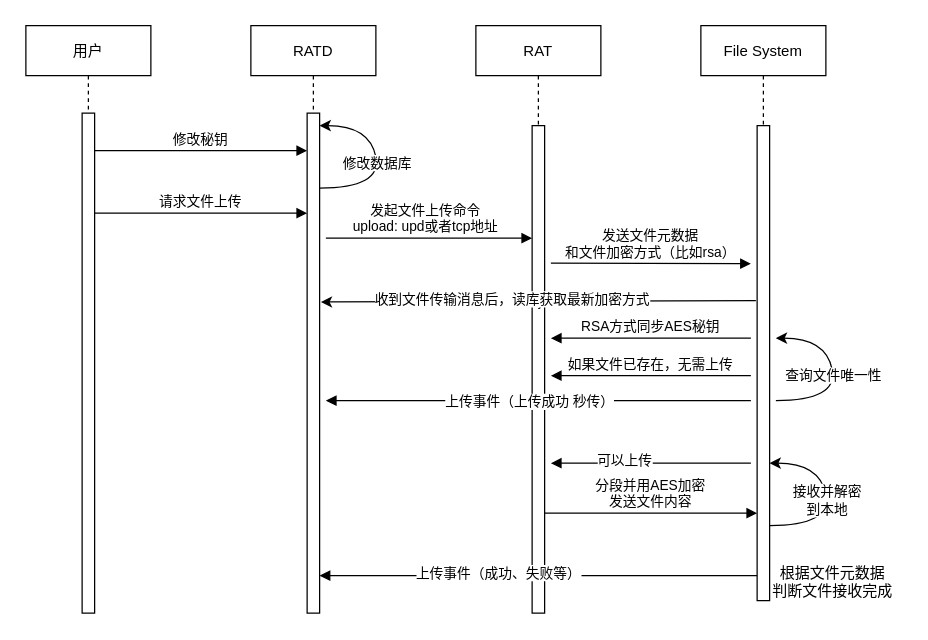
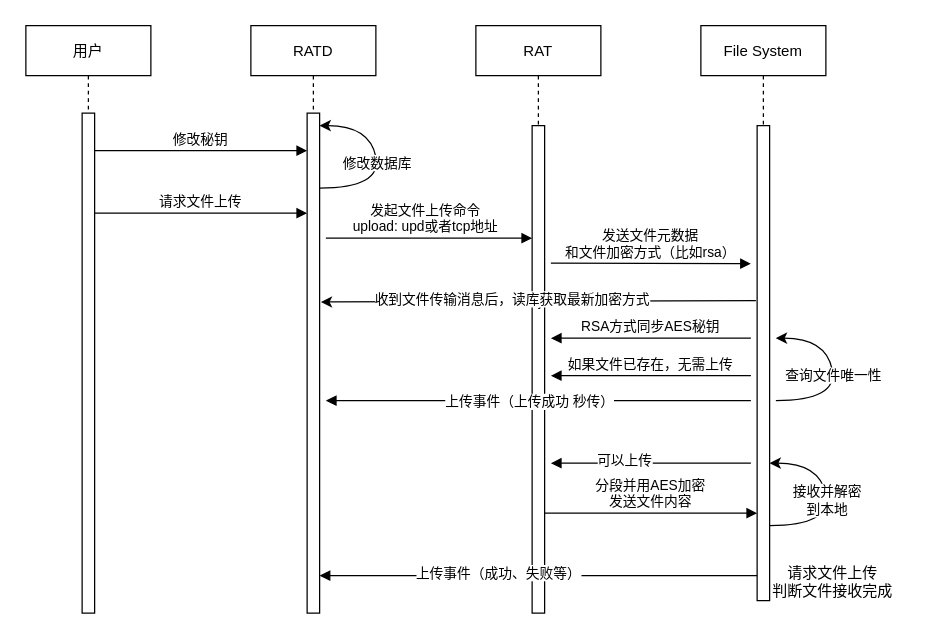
node "根据文件元数据 判断文件接收完成": label "根据文件元数据 判断文件接收完成" -> "请求文件上传 判断文件接收完成"
